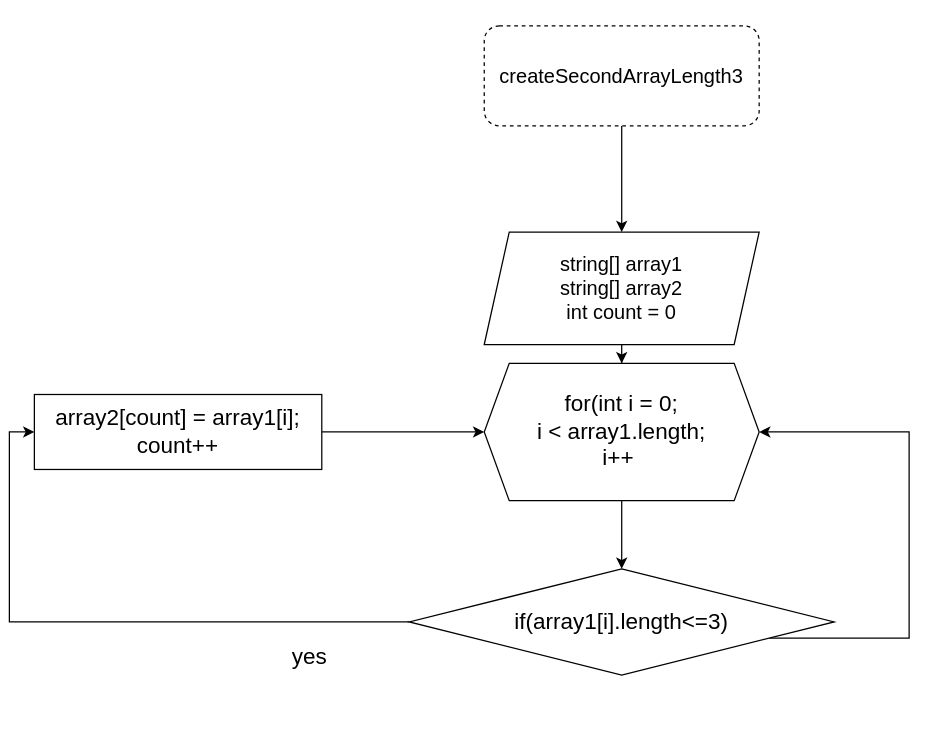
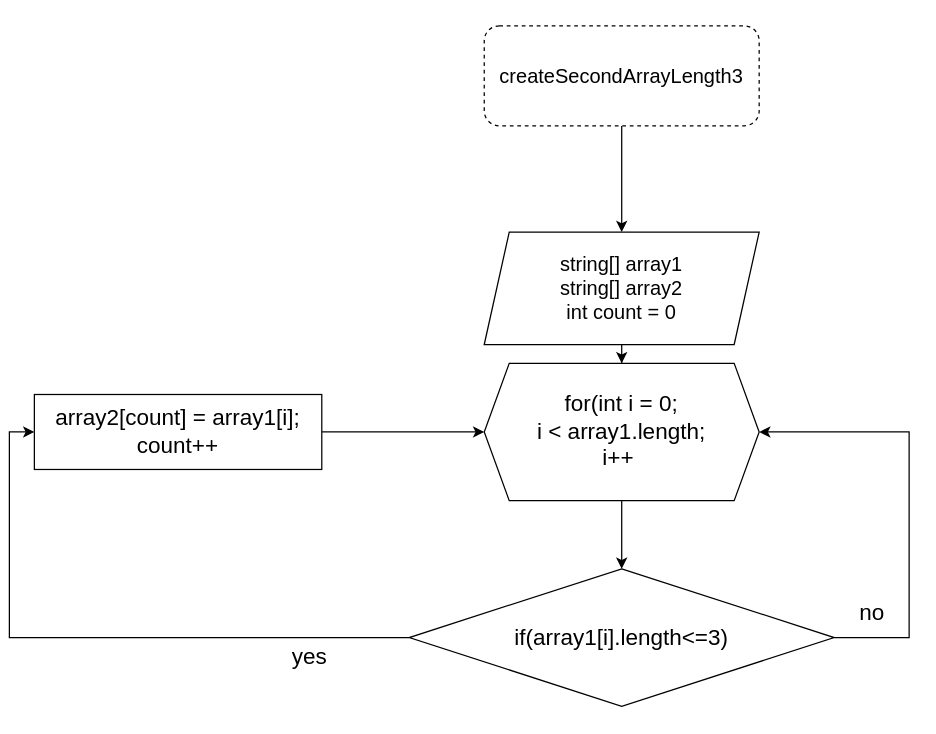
node "no": added
node "if(array1[i].length<=3)": size 425x106 -> 425x138
